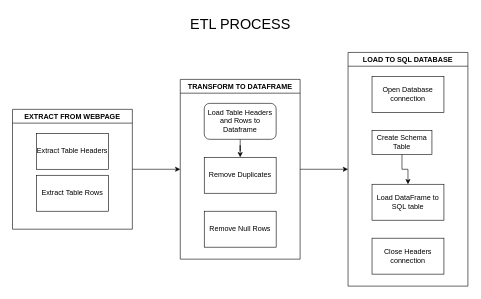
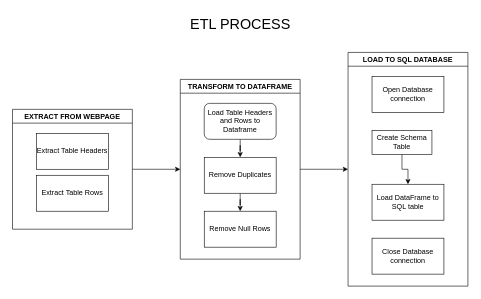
edge "Remove Duplicates" -> "Remove Null Rows": added
node "Close Headers connection": label "Close Headers connection" -> "Close Database connection"
